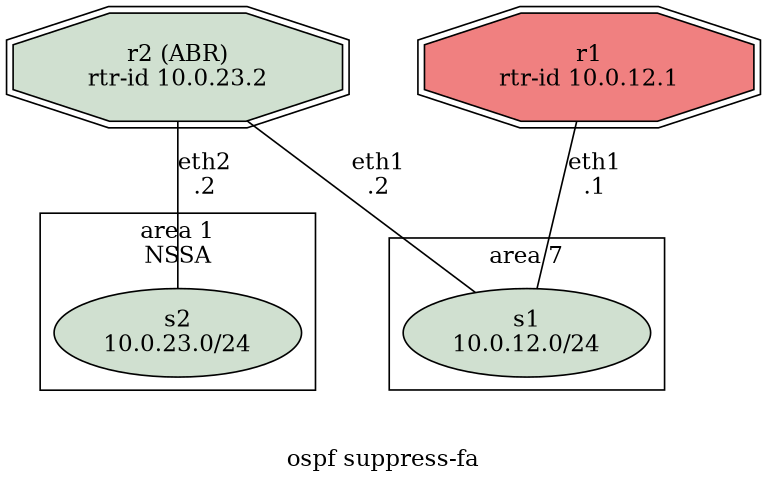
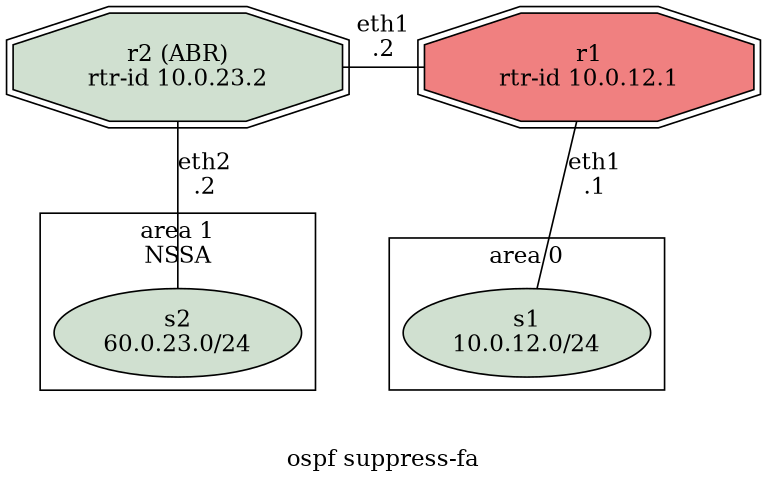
edge "r2 (ABR) rtr-id 10.0.23.2" -- "s1 10.0.12.0/24": now "r2 (ABR) rtr-id 10.0.23.2" -- "r1 rtr-id 10.0.12.1"
cluster "area 7": label "area 7" -> "area 0"
node "s2 10.0.23.0/24": label "s2 10.0.23.0/24" -> "s2 60.0.23.0/24"
